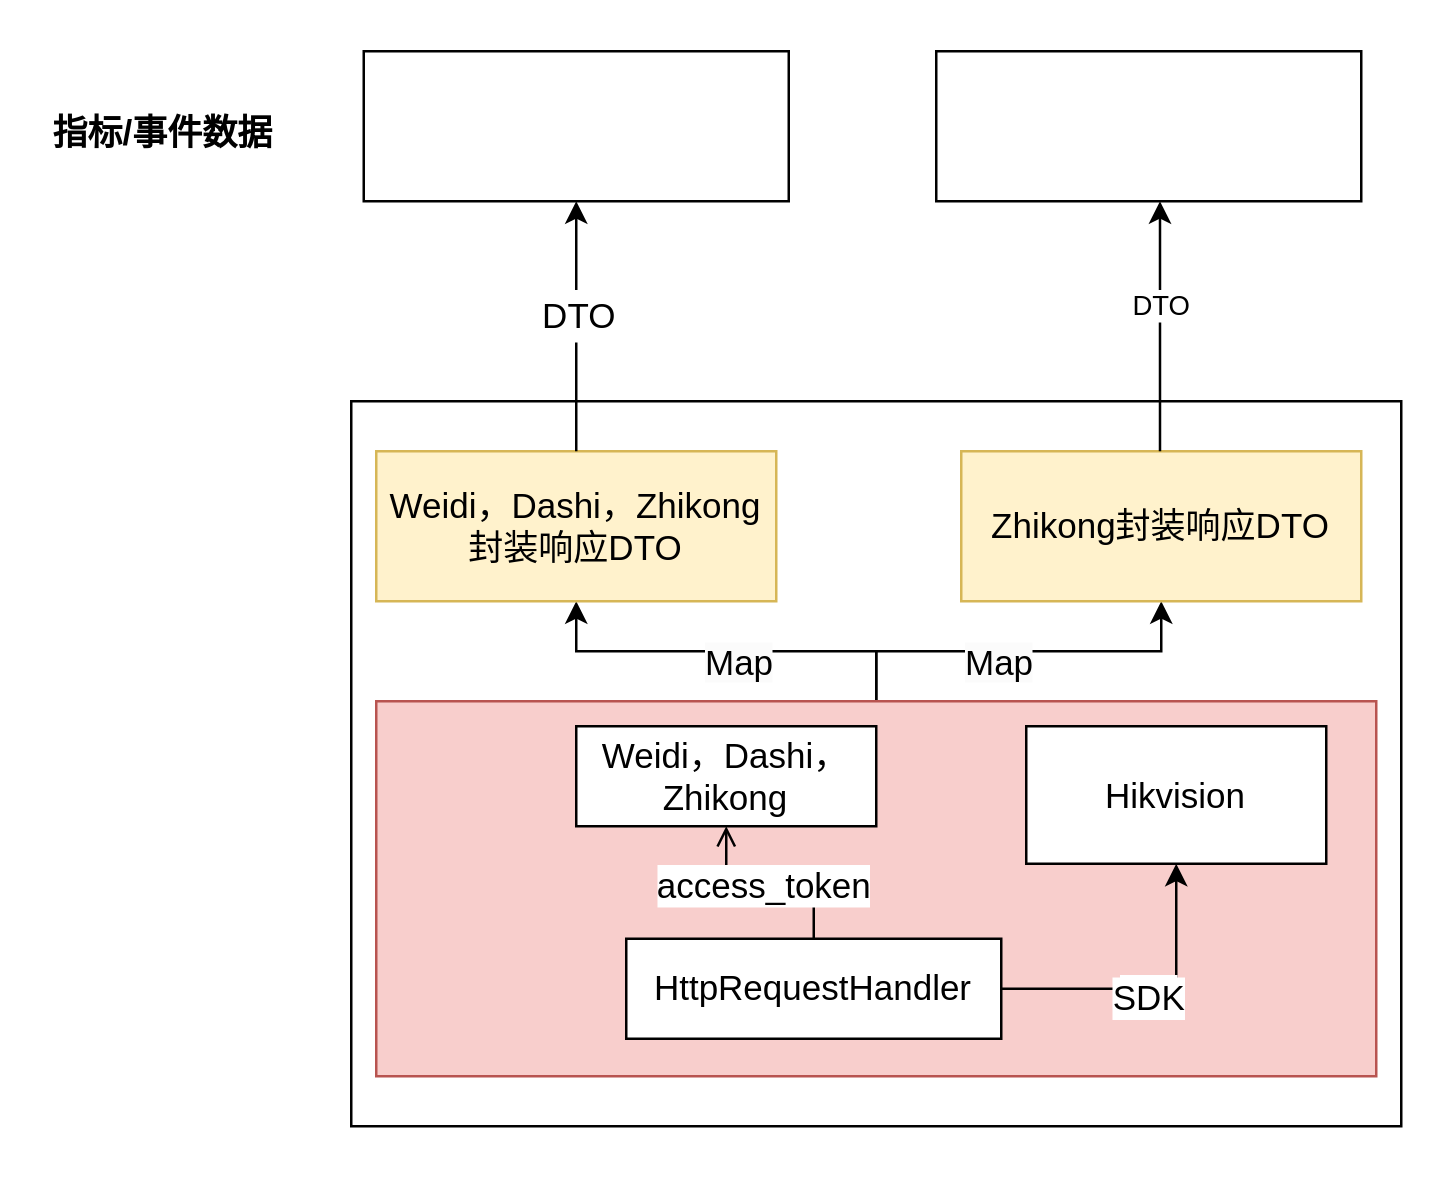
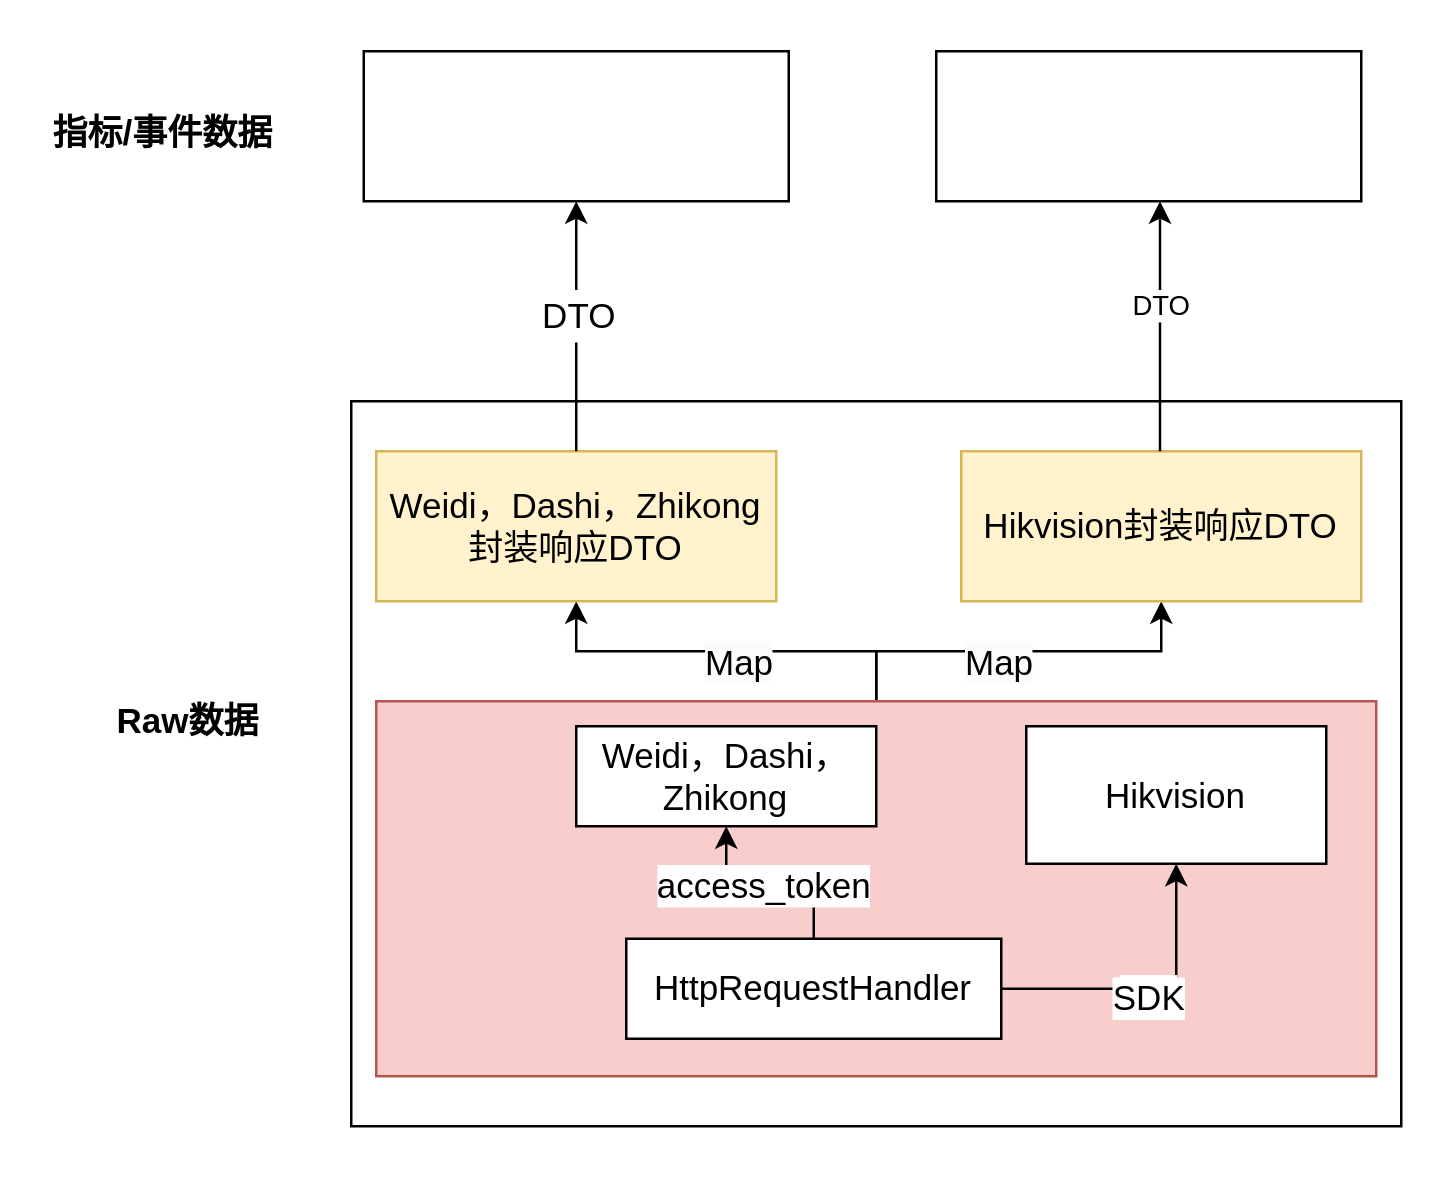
node "Zhikong封装响应DTO": label "Zhikong封装响应DTO" -> "Hikvision封装响应DTO"
node "Raw数据": added
edge "HttpRequestHandler" -> "Weidi，Dashi，Zhikong": arrowhead open -> classic
